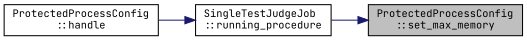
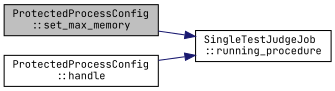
edge "SingleTestJudgeJob ::running_procedure" -> "ProtectedProcessConfig ::set_max_memory": reversed
